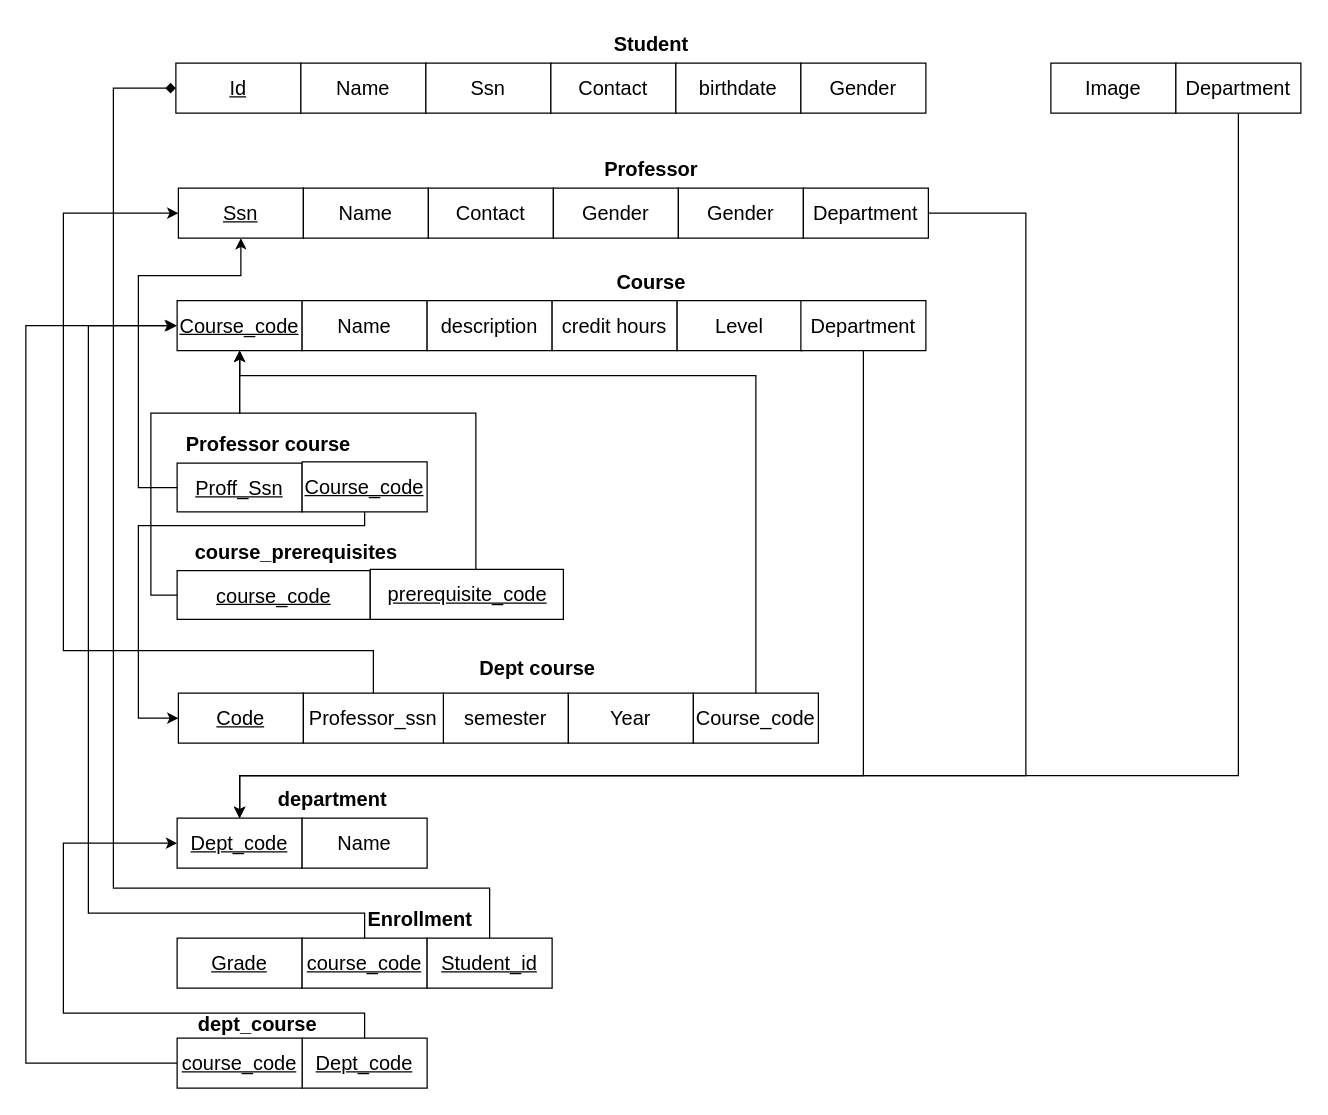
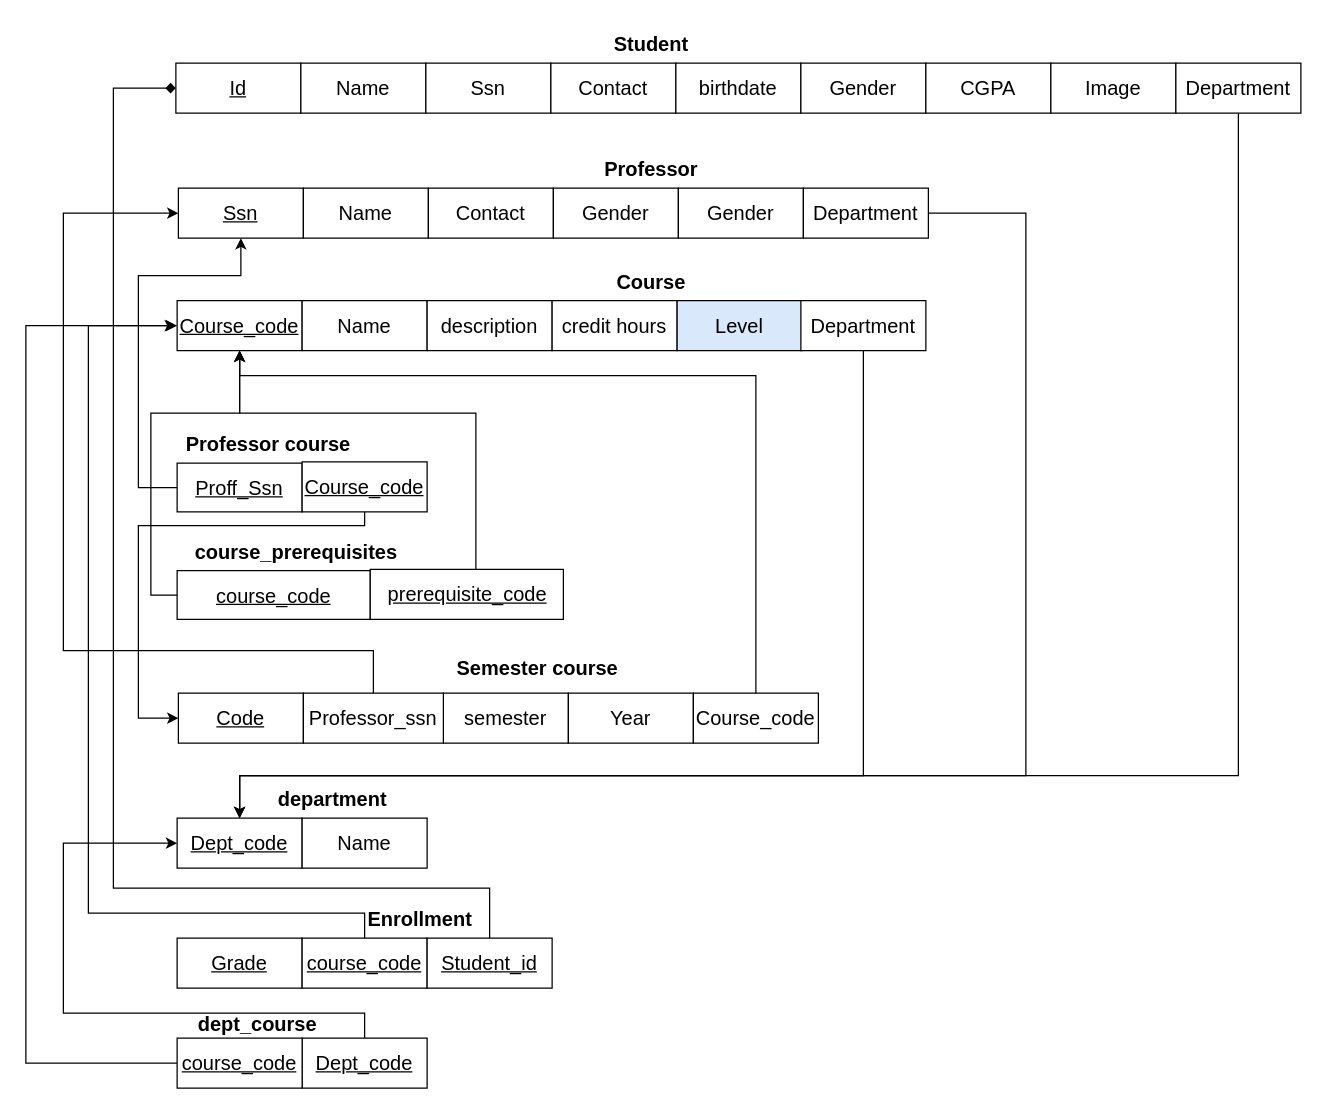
node "CGPA": added
node "Level": fillcolor #ffffff -> #dae8fc
node "Dept course": label "Dept course" -> "Semester course"
